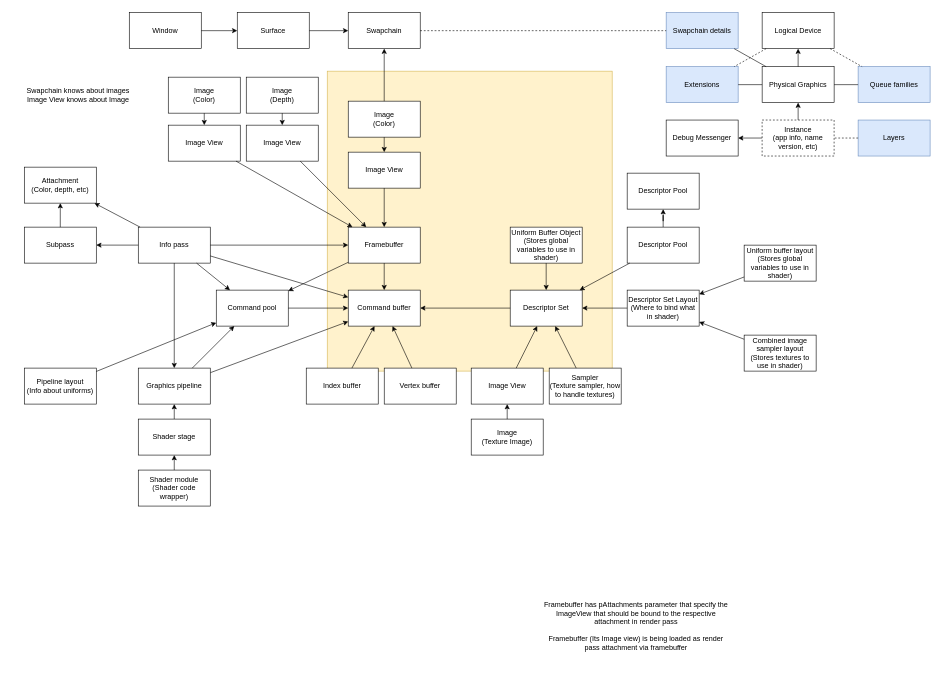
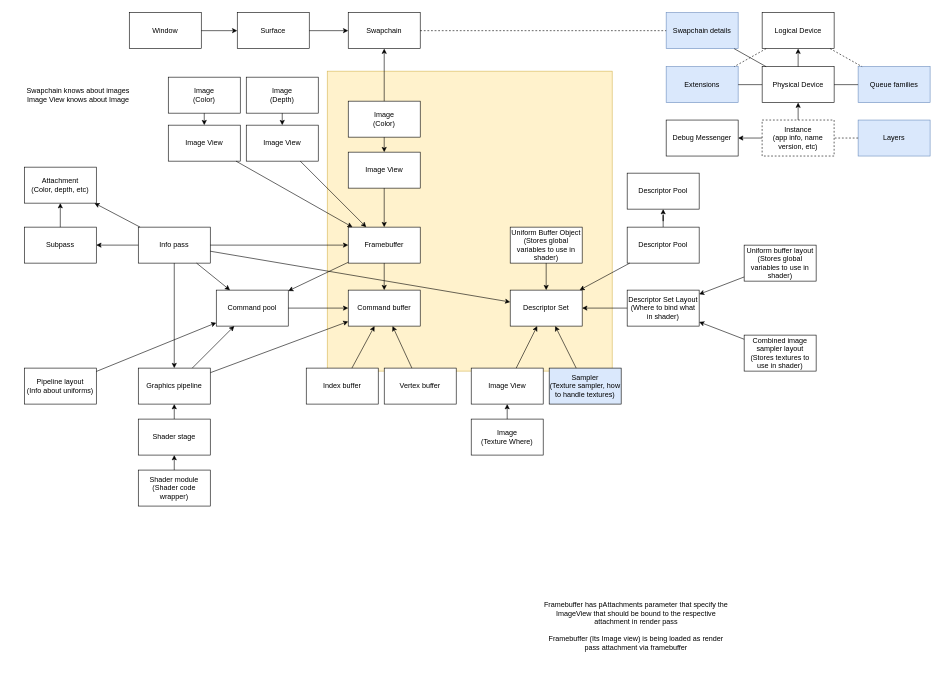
node "Physical Graphics": label "Physical Graphics" -> "Physical Device"
edge "Info pass" -> "Command buffer": now "Info pass" -> "Descriptor Set"
edge "Descriptor Set" -> "Command buffer": removed
node "Sampler (Texture sampler, how to handle textures)": fillcolor #ffffff -> #dae8fc
node "Image (Texture Image)": label "Image (Texture Image)" -> "Image (Texture Where)"
